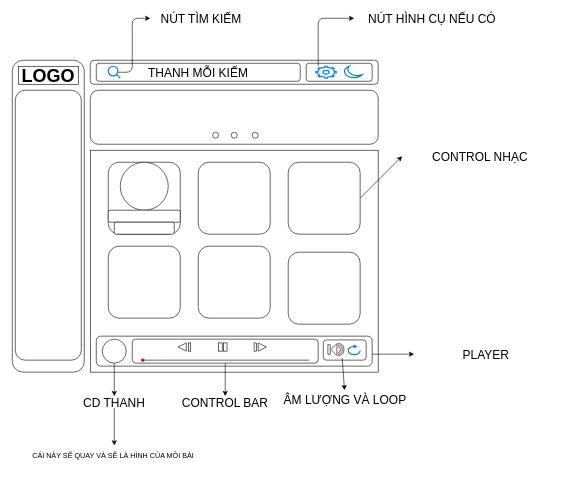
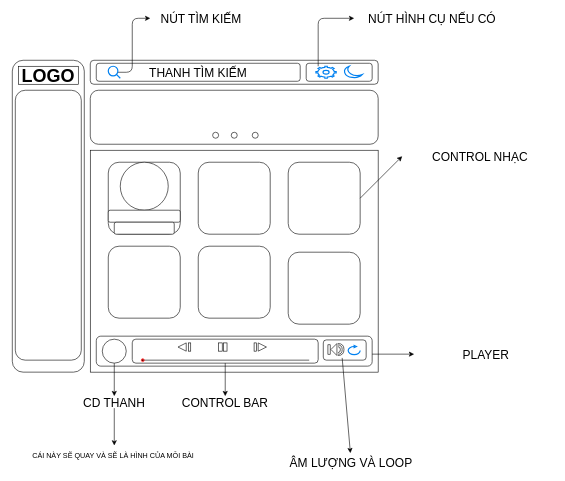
node "THANH MỖI KIẾM": label "THANH MỖI KIẾM" -> "THANH TÌM KIẾM"
node "ÂM LƯỢNG VÀ LOOP": moved (345, 399) -> (351, 462)
